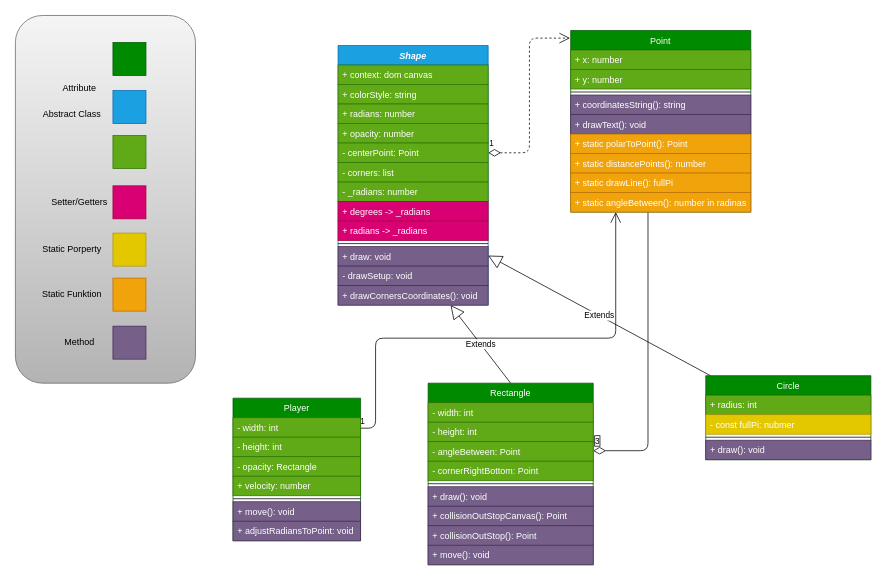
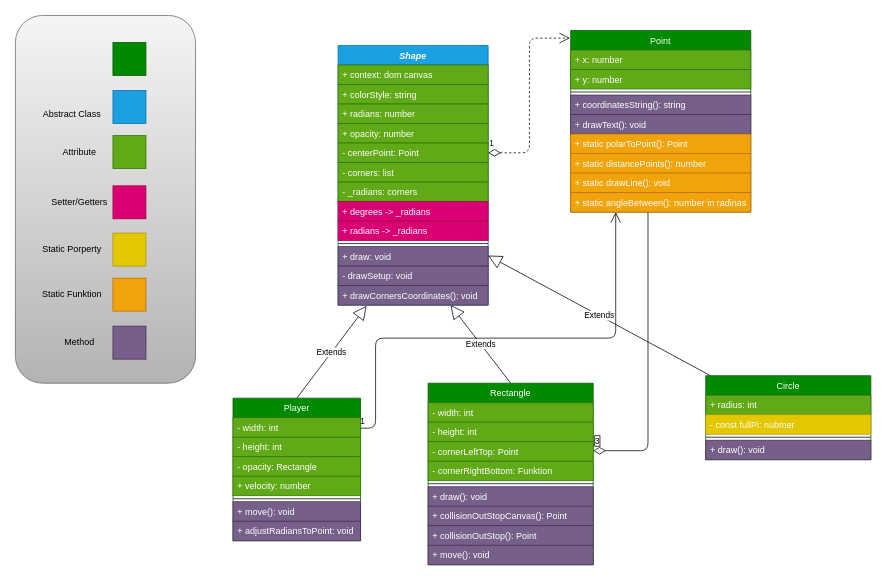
node "Attribute": moved (79, 88) -> (79, 152)
node "+ static drawLine(): fullPi": label "+ static drawLine(): fullPi" -> "+ static drawLine(): void"
node "- _radians: number": label "- _radians: number" -> "- _radians: corners"
edge "Player" -> "+ drawCornersCoordinates(): void": added, label "Extends"
node "- angleBetween: Point": label "- angleBetween: Point" -> "- cornerLeftTop: Point"
node "- cornerRightBottom: Point": label "- cornerRightBottom: Point" -> "- cornerRightBottom: Funktion"
